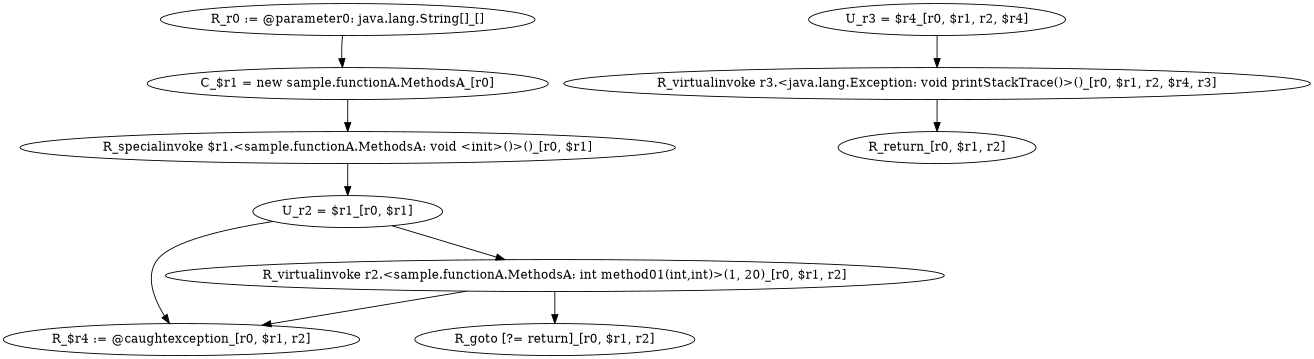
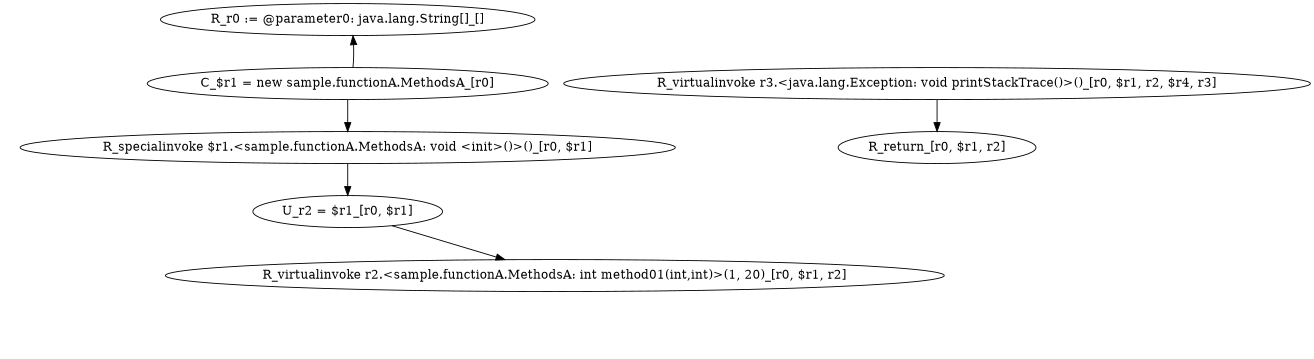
node "U_r3 = $r4_[r0, $r1, r2, $r4]": removed
edge "R_r0 := @parameter0: java.lang.String[]_[]" -> "C_$r1 = new sample.functionA.MethodsA_[r0]": reversed
node "R_$r4 := @caughtexception_[r0, $r1, r2]": removed
node "R_goto [?= return]_[r0, $r1, r2]": removed
